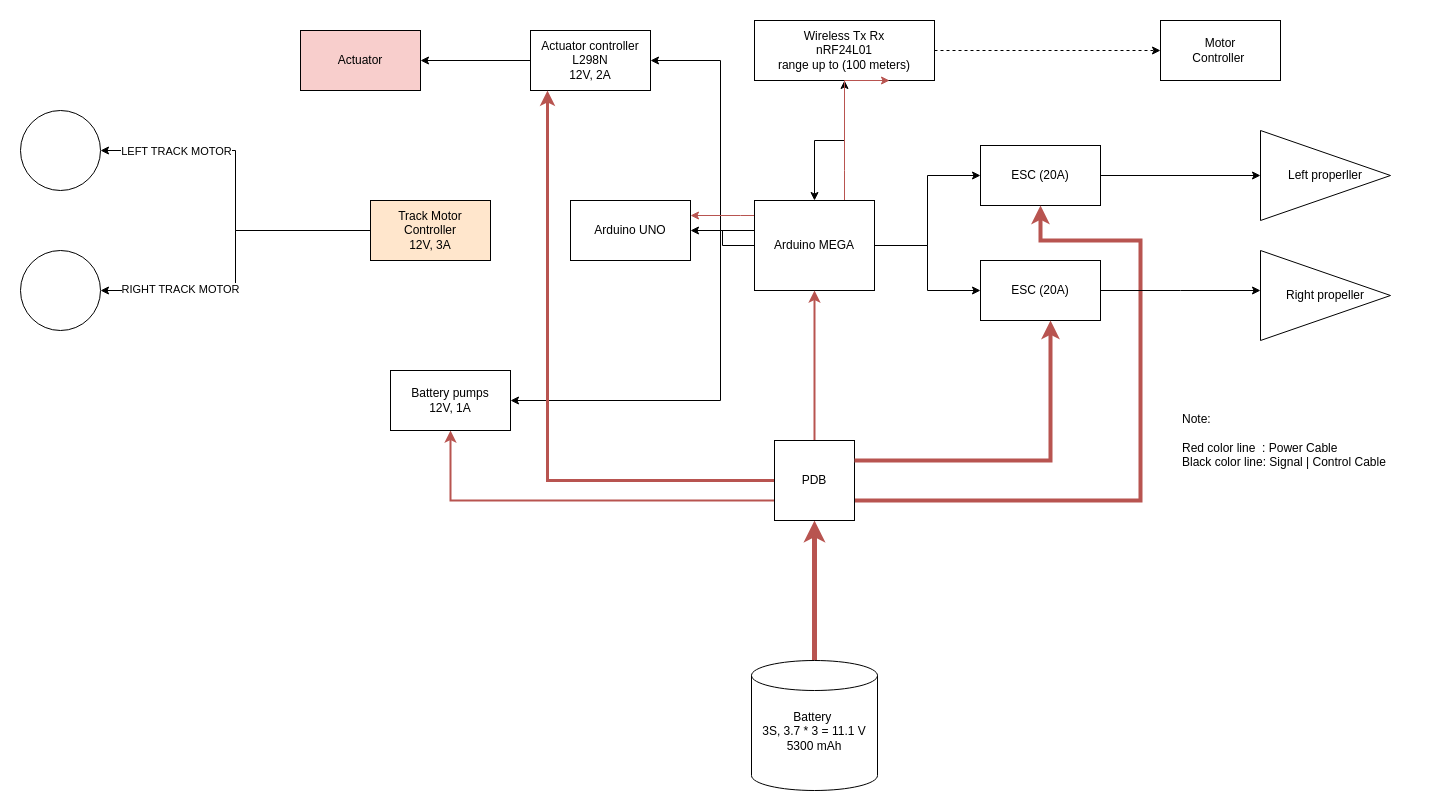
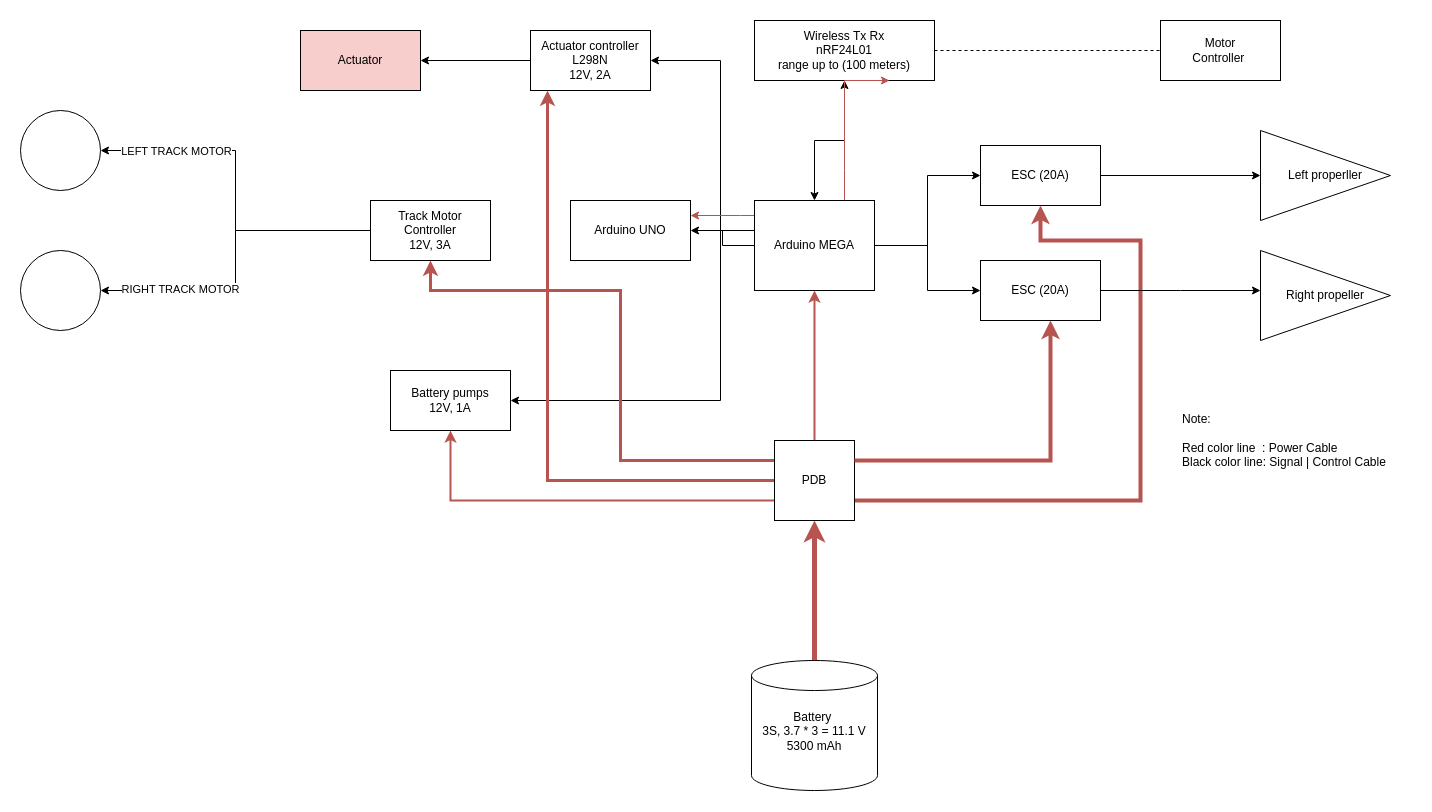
edge "Wireless Tx Rx nRF24L01 range up to (100 meters)" -> "Motor Controller": arrowhead classic -> none
node "Track Motor Controller 12V, 3A": fillcolor #ffe6cc -> #ffffff
edge "PDB" -> "Track Motor Controller 12V, 3A": added
